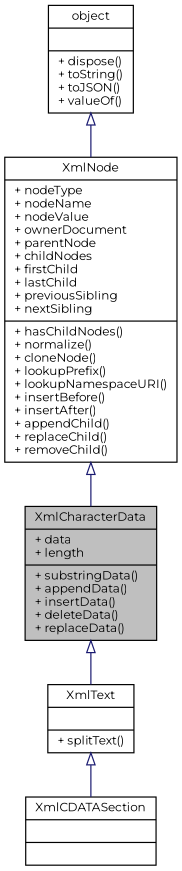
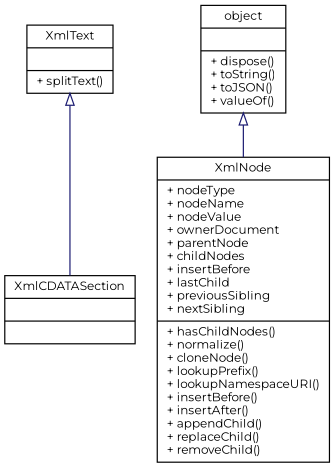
node "XmlNode": text "+ firstChild" -> "+ insertBefore"
node "XmlCharacterData": removed
